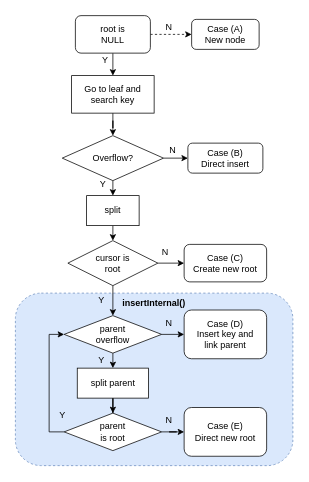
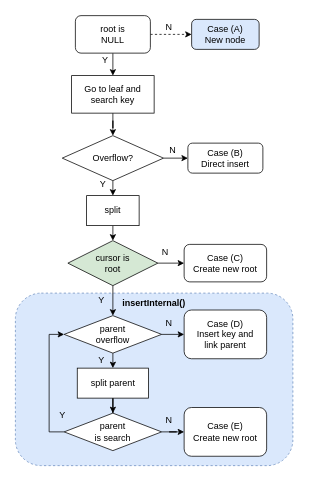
node "Case (A) New node": fillcolor #ffffff -> #dae8fc
node "cursor is root": fillcolor #ffffff -> #d5e8d4
node "parent is root": label "parent is root" -> "parent is search"
node "Case (E) Direct new root": label "Case (E) Direct new root" -> "Case (E) Create new root"
